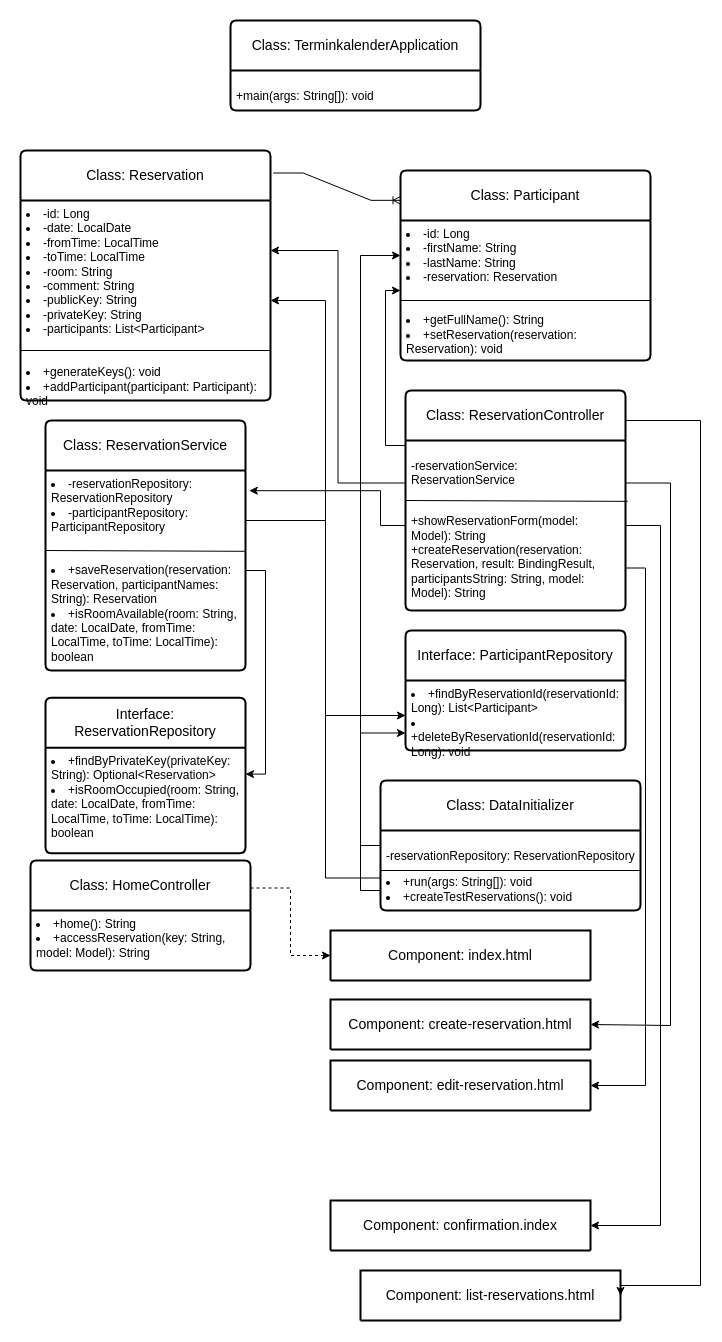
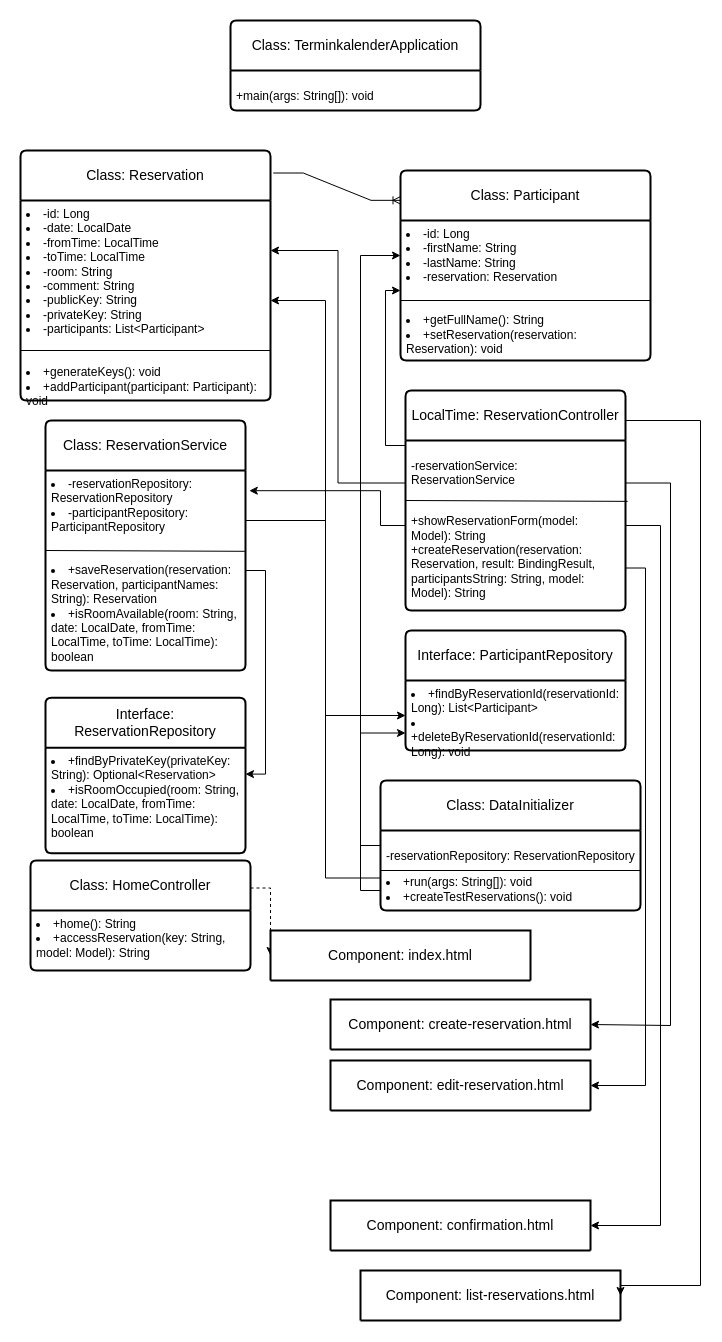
node "Class: ReservationController": label "Class: ReservationController" -> "LocalTime: ReservationController"
node "Component: index.html": moved (461, 956) -> (401, 956)
node "Component: confirmation.index": label "Component: confirmation.index" -> "Component: confirmation.html"
